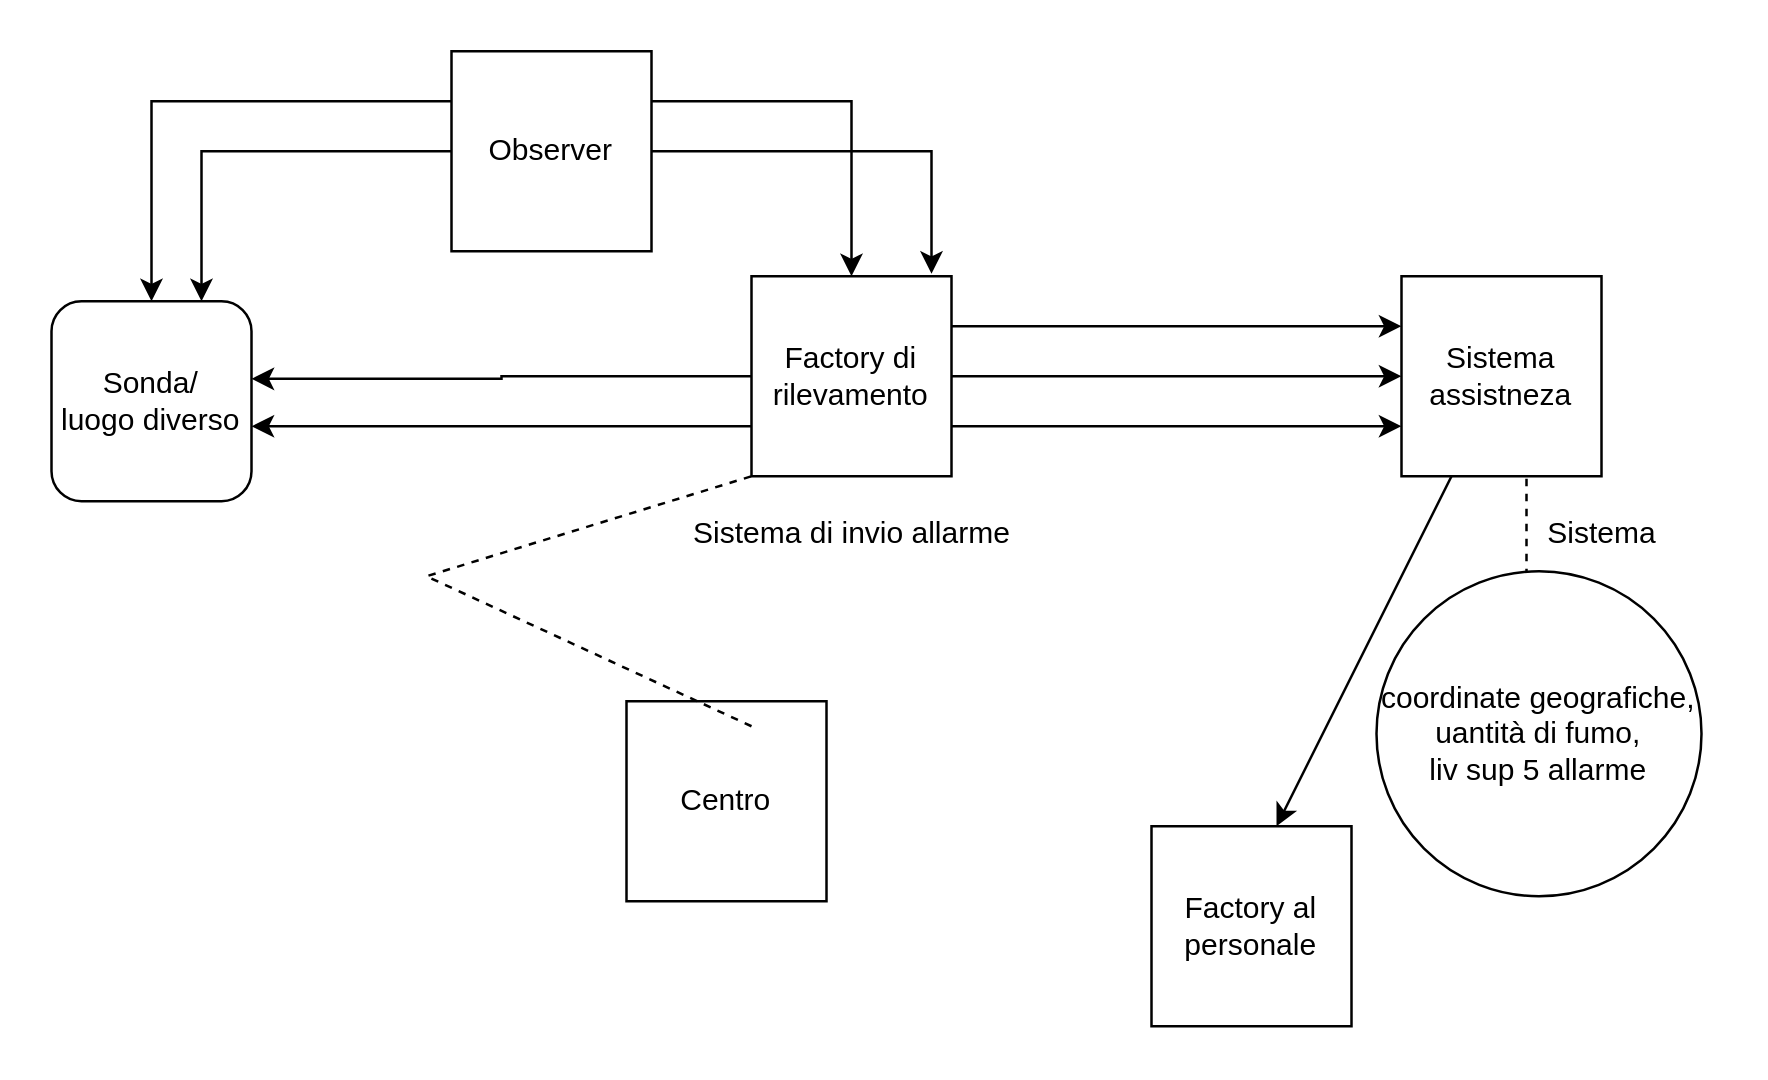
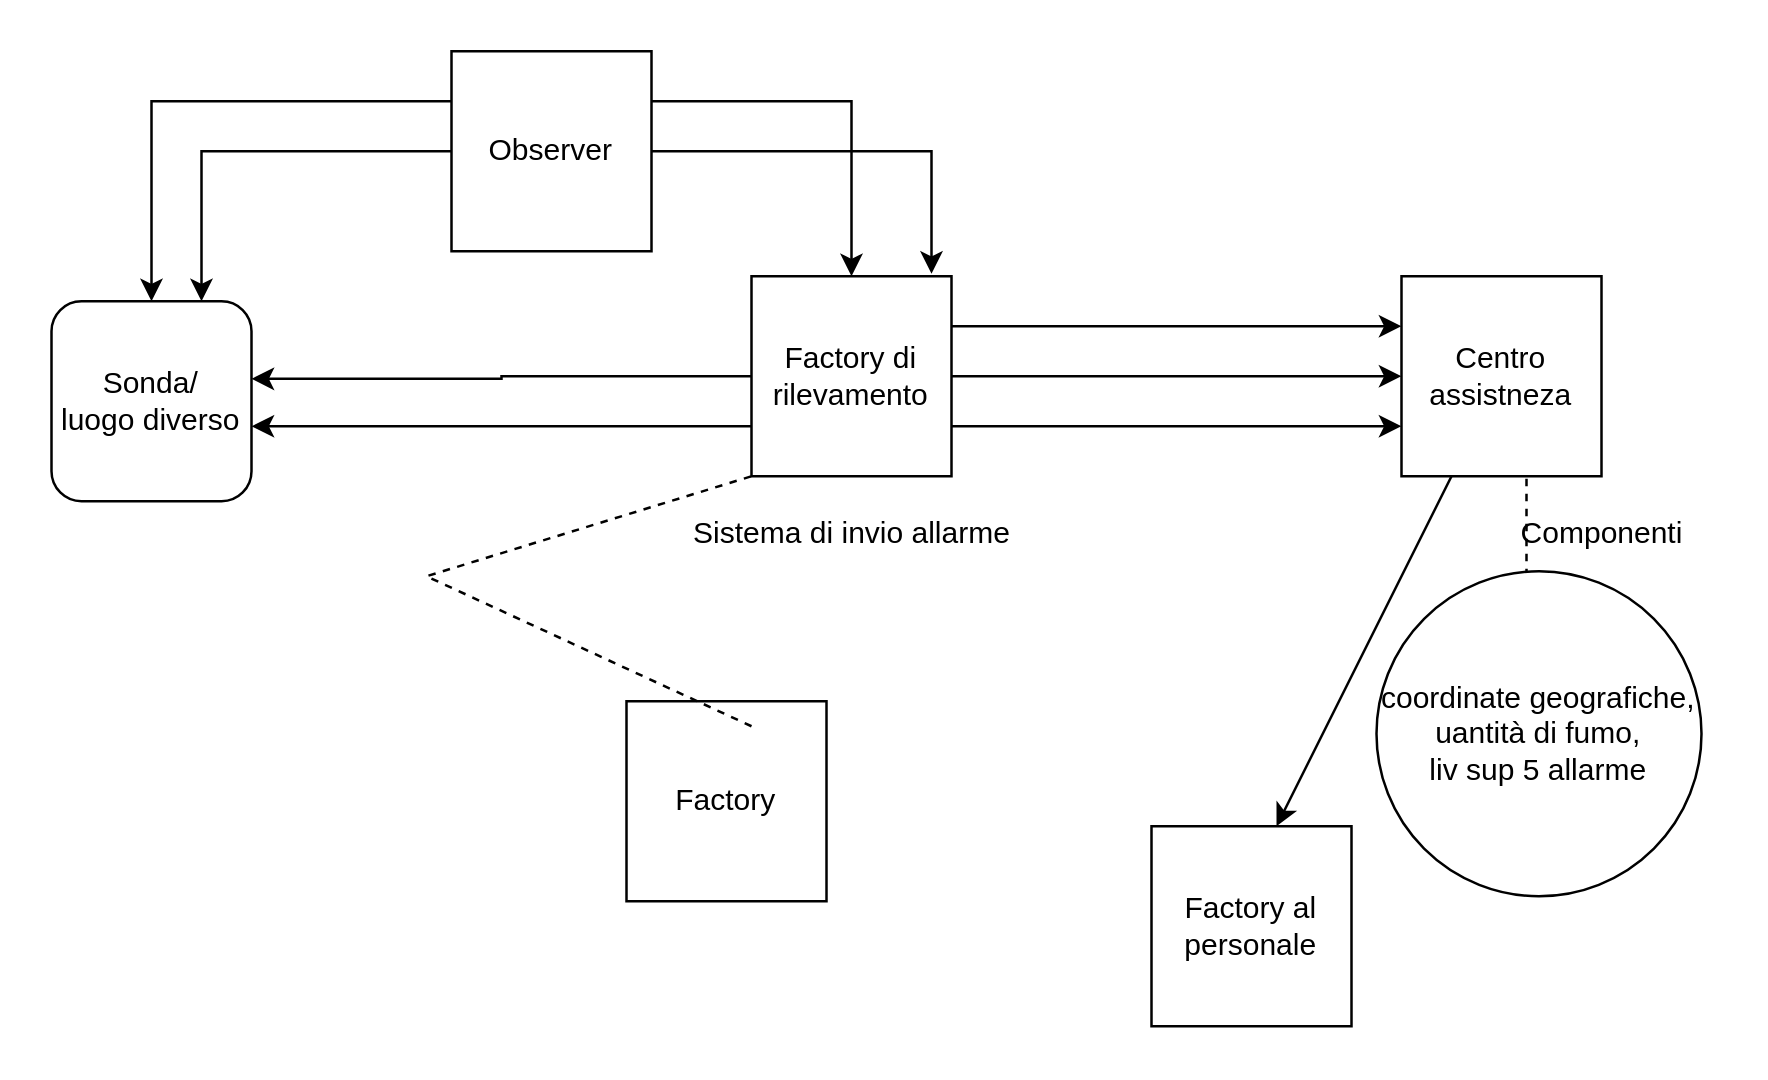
node "Sistema assistneza": label "Sistema assistneza" -> "Centro assistneza"
node "Sistema": label "Sistema" -> "Componenti"
node "Centro": label "Centro" -> "Factory"
